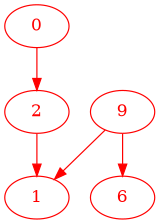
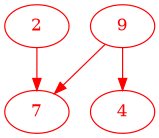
node "0": removed
node "1": label "1" -> "7"
node "6": label "6" -> "4"
